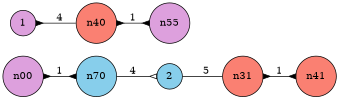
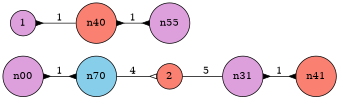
edge "1" -- "n40": label "4" -> "1"
node "2": fillcolor skyblue -> salmon
node "n31": fillcolor salmon -> plum
